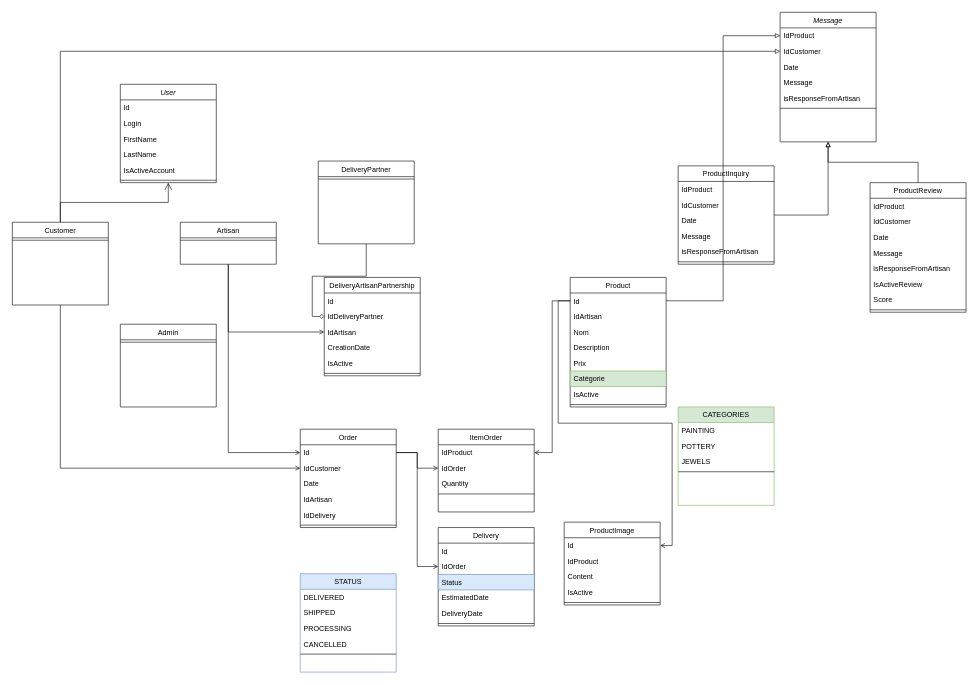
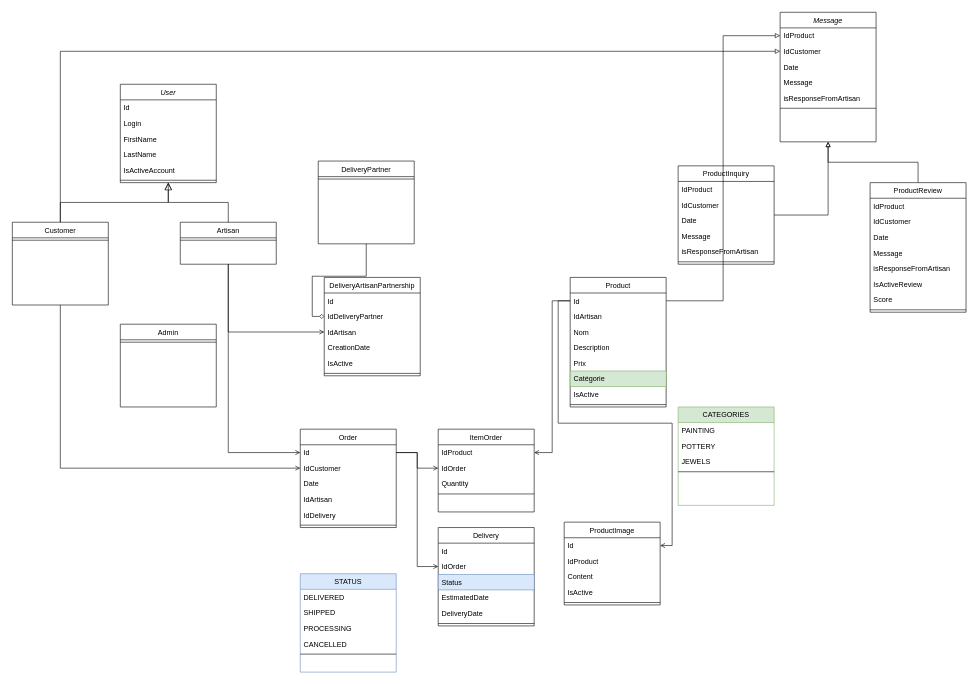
edge "Artisan" -> "User": added
